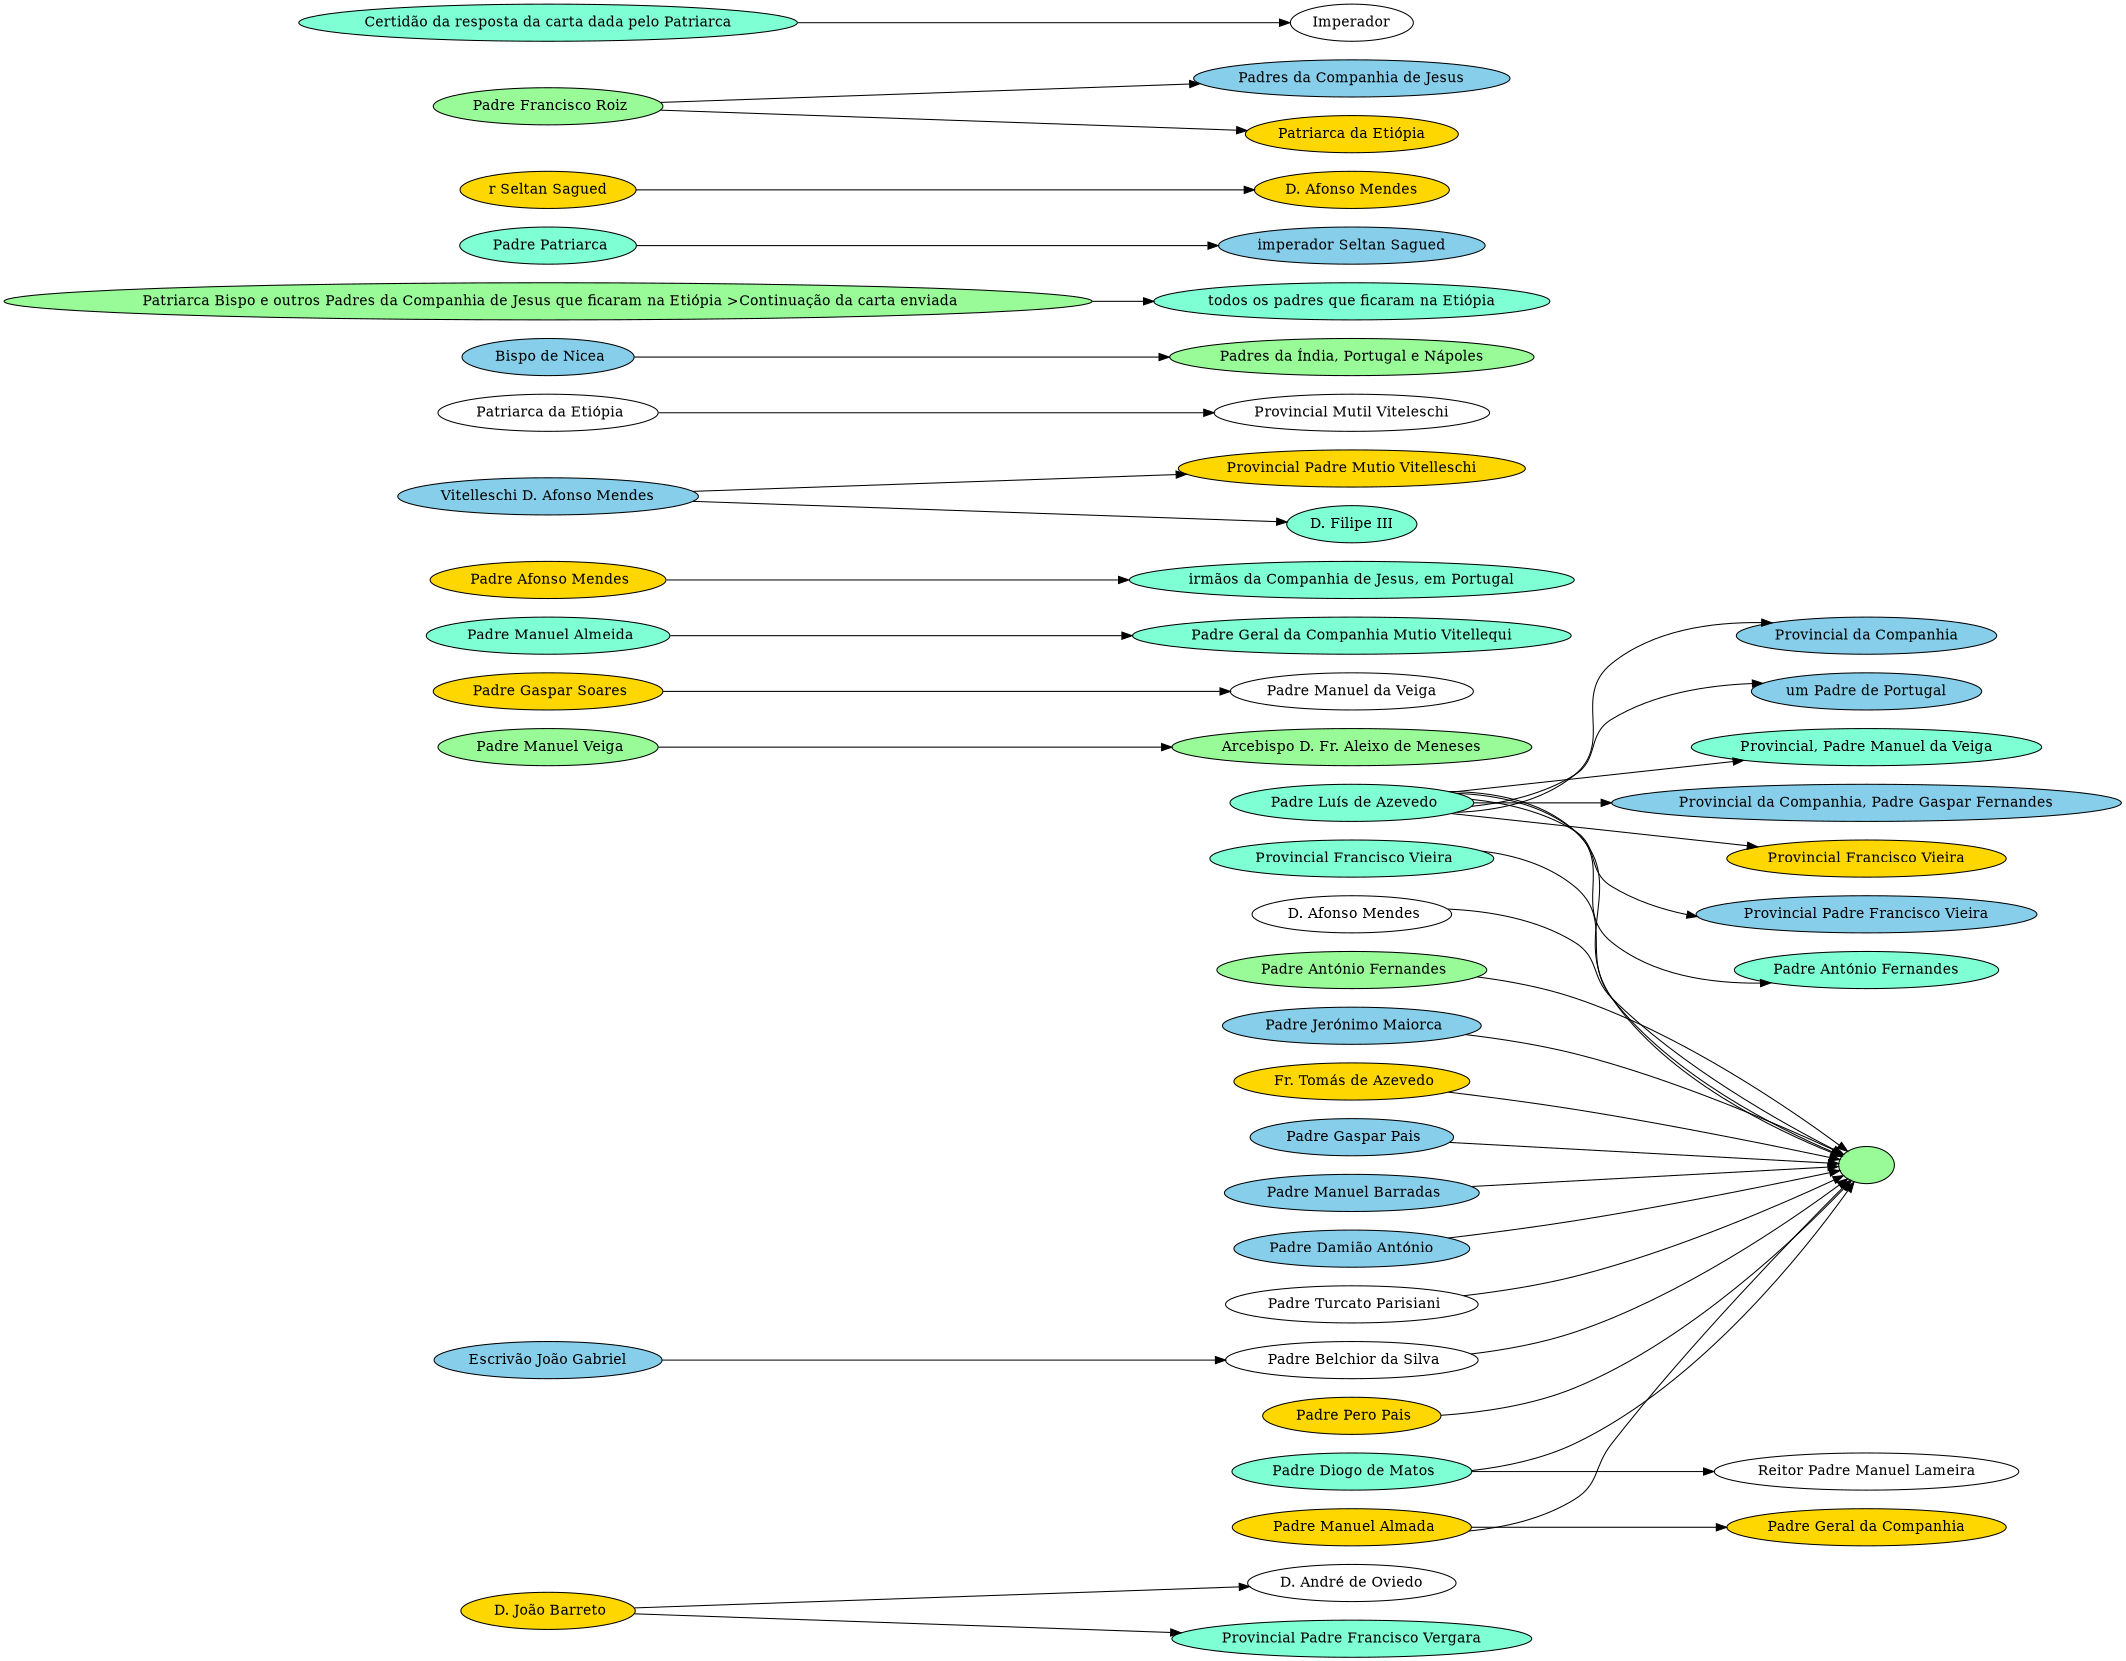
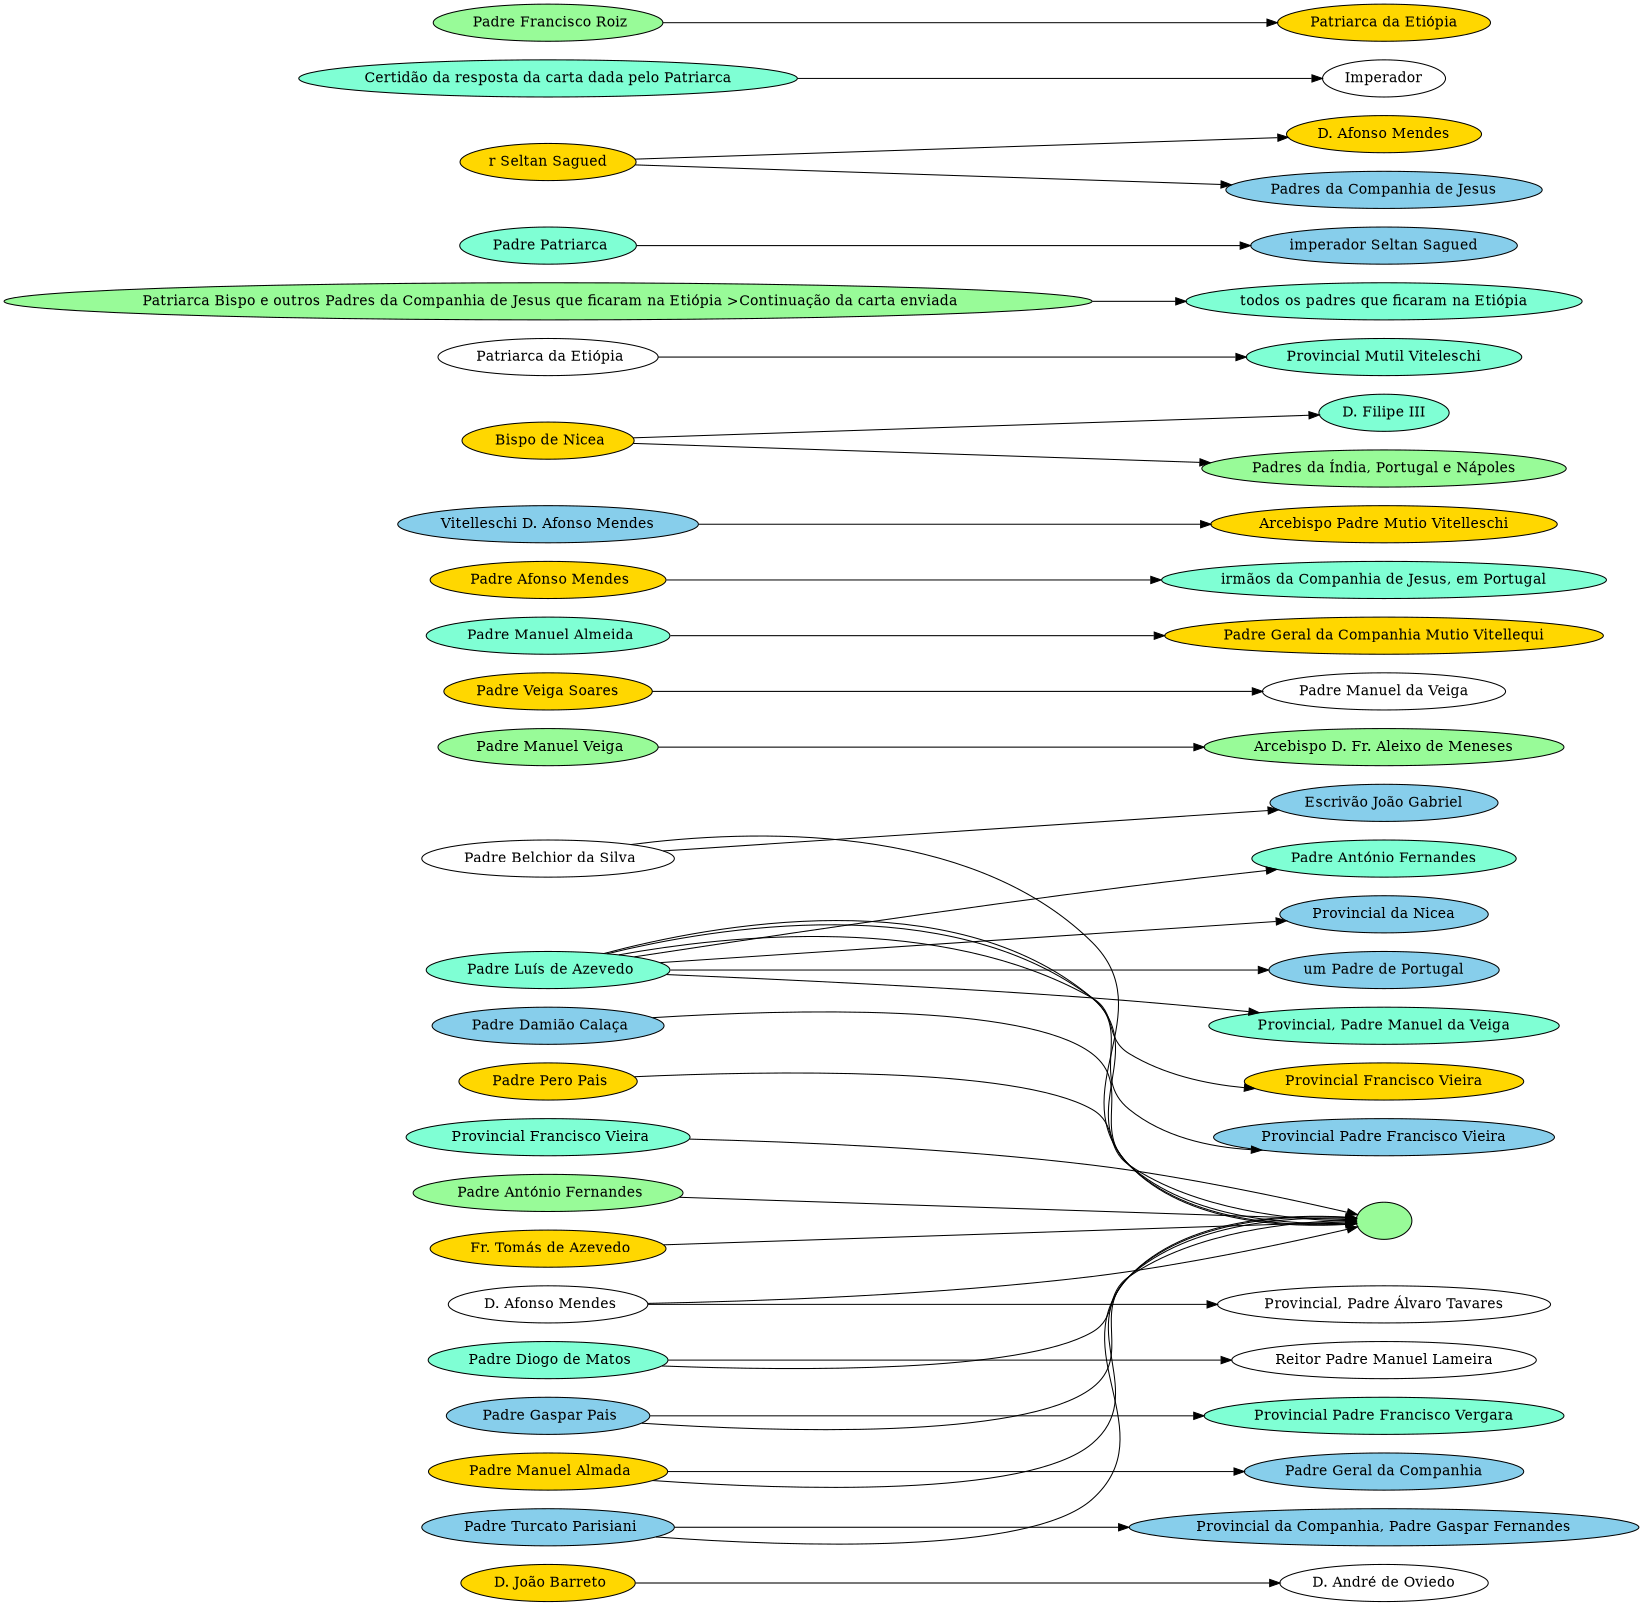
edge "Padre Francisco Roiz" -> "Padres da Companhia de Jesus": now "r Seltan Sagued" -> "Padres da Companhia de Jesus"
node "Bispo de Nicea": fillcolor skyblue -> gold
node "Provincial Mutil Viteleschi": fillcolor white -> aquamarine
node "Provincial Padre Mutio Vitelleschi": label "Provincial Padre Mutio Vitelleschi" -> "Arcebispo Padre Mutio Vitelleschi"
edge "Vitelleschi D. Afonso Mendes" -> "D. Filipe III": now "Bispo de Nicea" -> "D. Filipe III"
node "Padre Geral da Companhia Mutio Vitellequi": fillcolor aquamarine -> gold
node "Provincial da Companhia": label "Provincial da Companhia" -> "Provincial da Nicea"
node "Padre Gaspar Soares": label "Padre Gaspar Soares" -> "Padre Veiga Soares"
edge "Padre Luís de Azevedo" -> "Provincial da Companhia, Padre Gaspar Fernandes": now "Padre Turcato Parisiani" -> "Provincial da Companhia, Padre Gaspar Fernandes"
node "Padre Jerónimo Maiorca": removed
node "Padre Manuel Barradas": removed
node "Padre Damião António": label "Padre Damião António" -> "Padre Damião Calaça"
node "Padre Turcato Parisiani": fillcolor white -> skyblue
node "Provincial, Padre Álvaro Tavares": added
edge "Escrivão João Gabriel" -> "Padre Belchior da Silva": reversed
node "Padre Geral da Companhia": fillcolor gold -> skyblue
edge "D. João Barreto" -> "Provincial Padre Francisco Vergara": now "Padre Gaspar Pais" -> "Provincial Padre Francisco Vergara"
